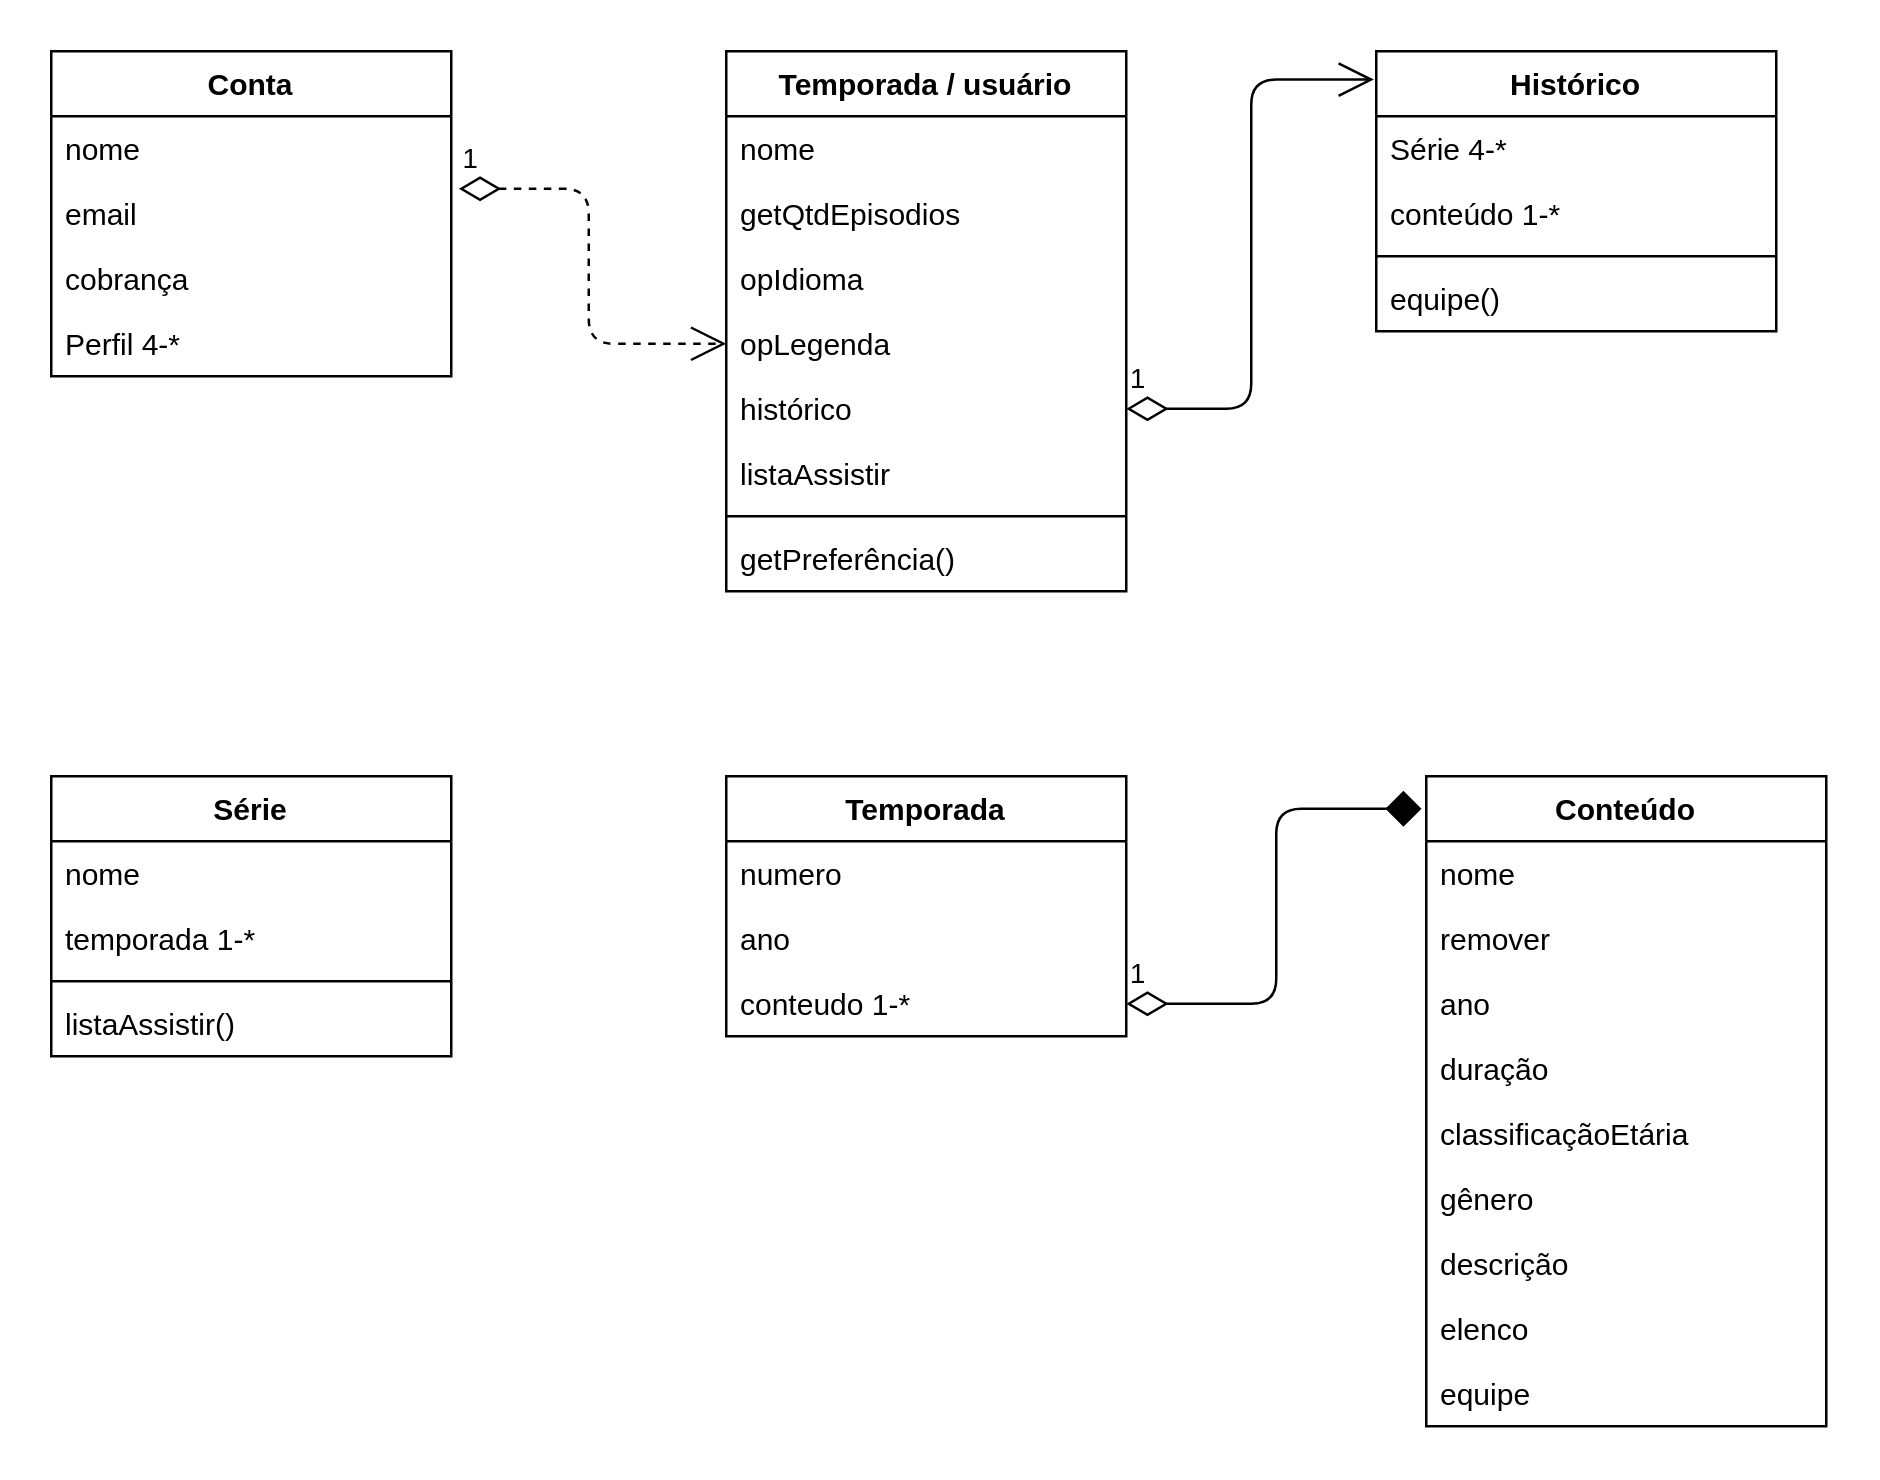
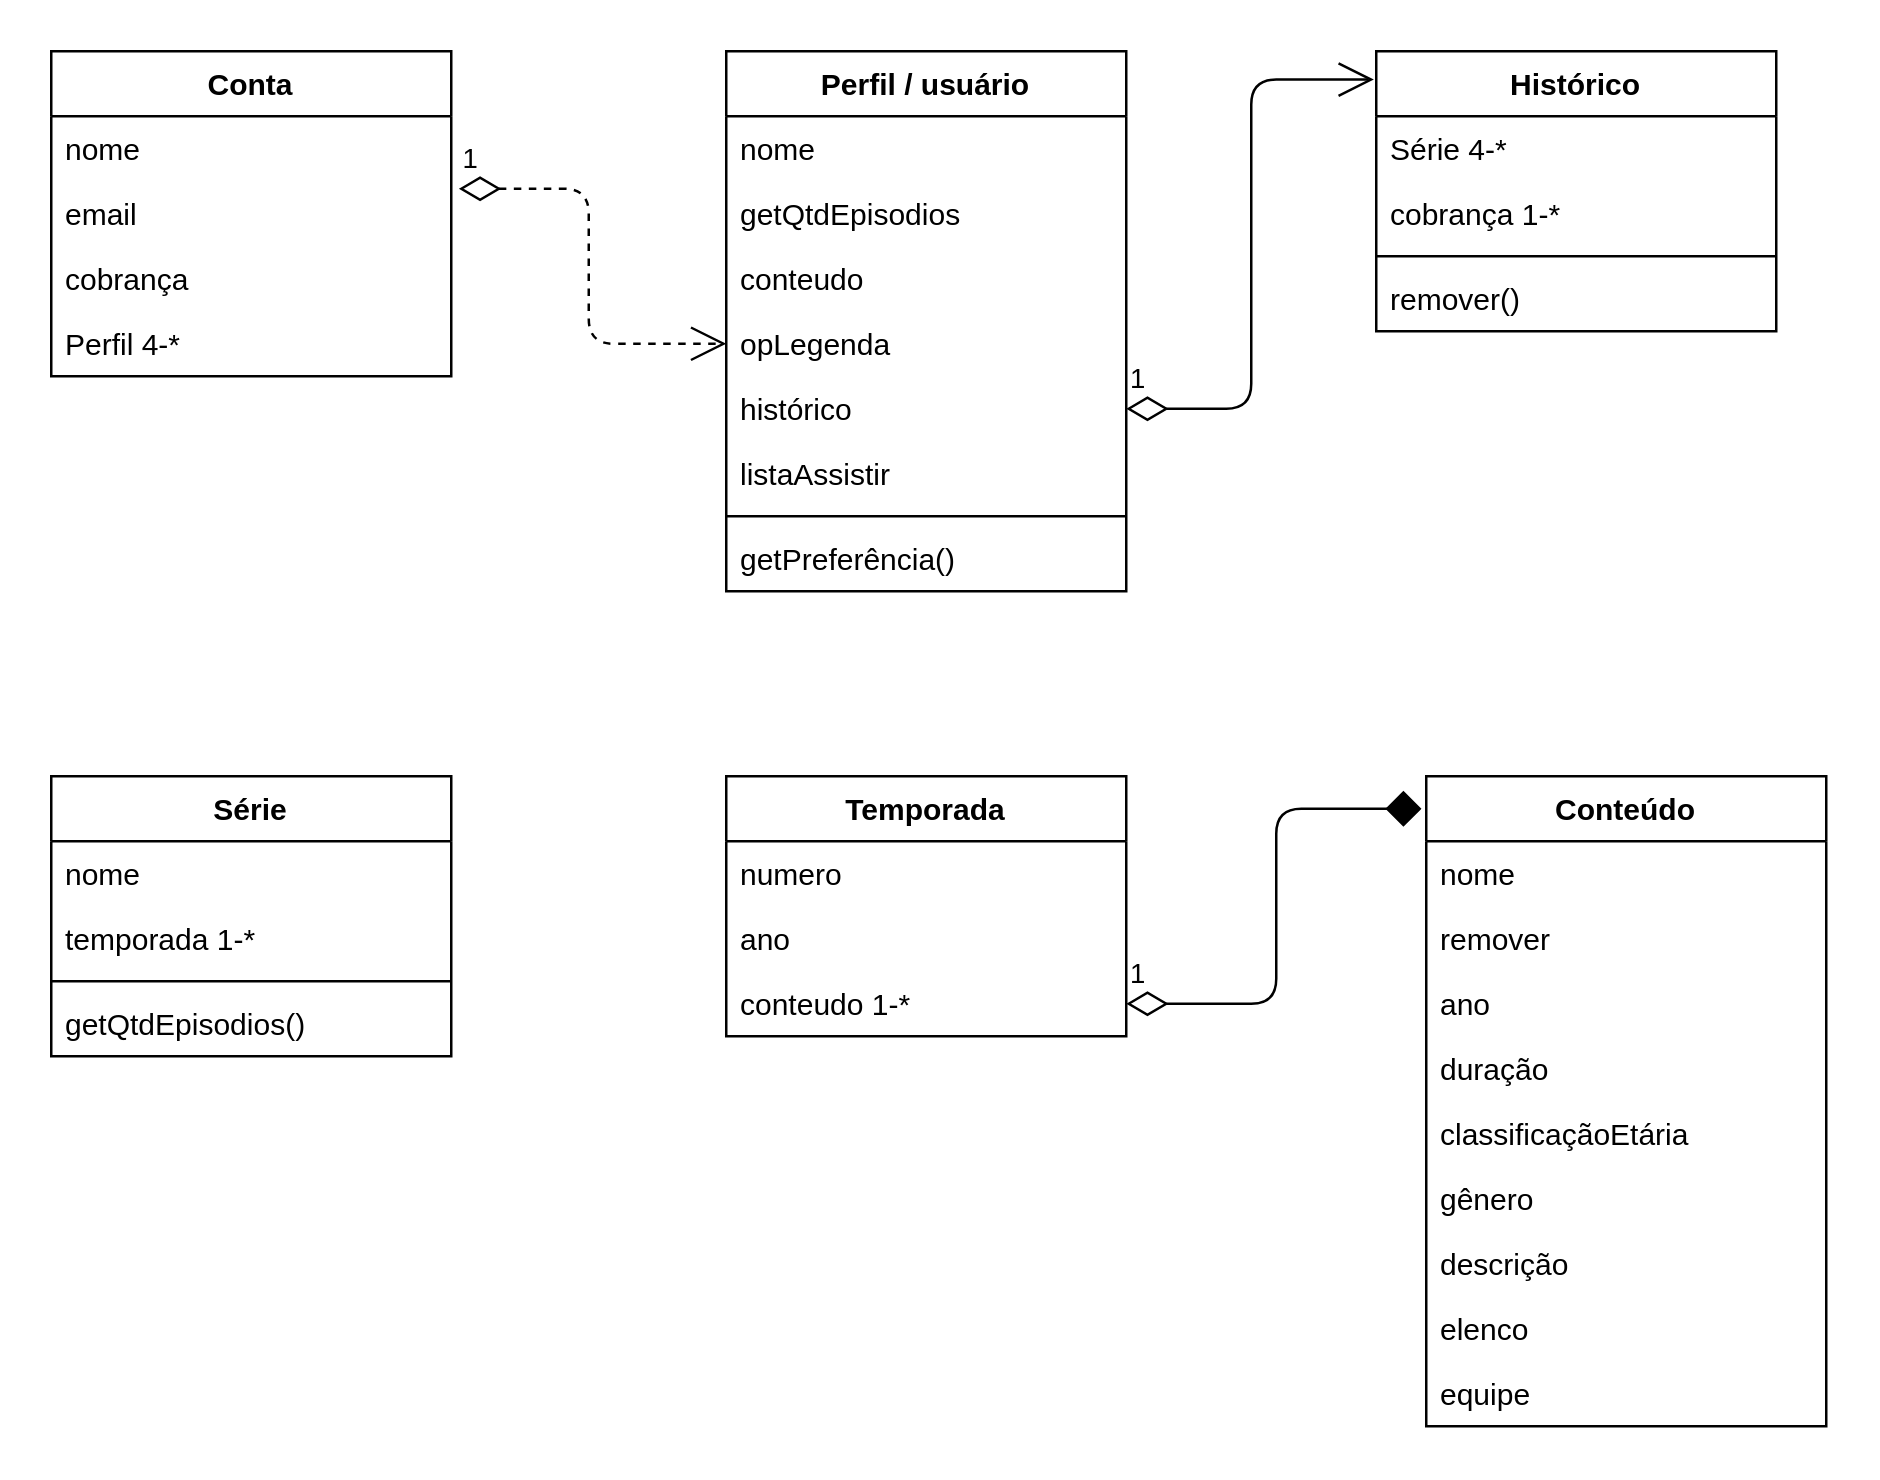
node "Temporada / usuário": label "Temporada / usuário" -> "Perfil / usuário"
node "conteúdo 1-*": label "conteúdo 1-*" -> "cobrança 1-*"
node "opIdioma": label "opIdioma" -> "conteudo"
node "equipe()": label "equipe()" -> "remover()"
node "listaAssistir()": label "listaAssistir()" -> "getQtdEpisodios()"
